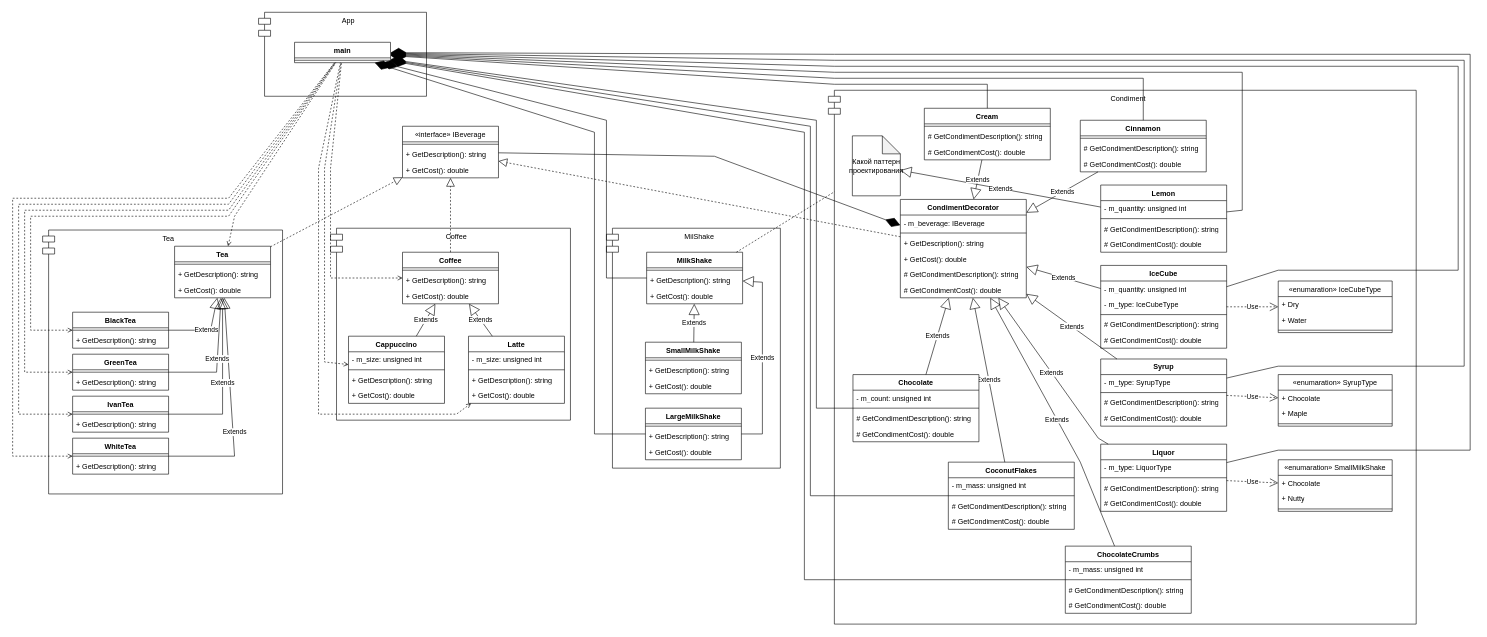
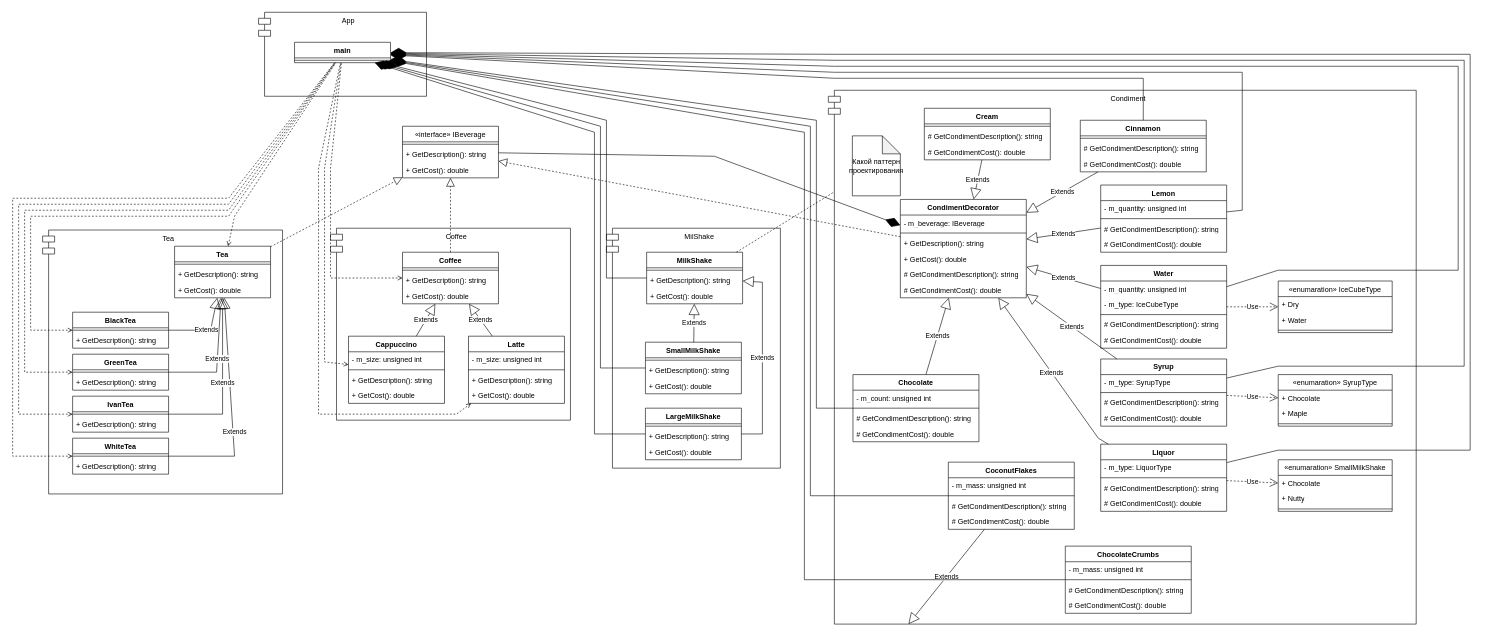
edge "Cream" -> "main": removed
edge "SmallMilkShake" -> "main": added
edge "Lemon" -> "Какой паттерн проектирования": now "Lemon" -> "CondimentDecorator"
node "IceCube": label "IceCube" -> "Water"
edge "CoconutFlakes" -> "CondimentDecorator": now "CoconutFlakes" -> "Condiment"
edge "ChocolateCrumbs" -> "CondimentDecorator": removed, label "Extends"
